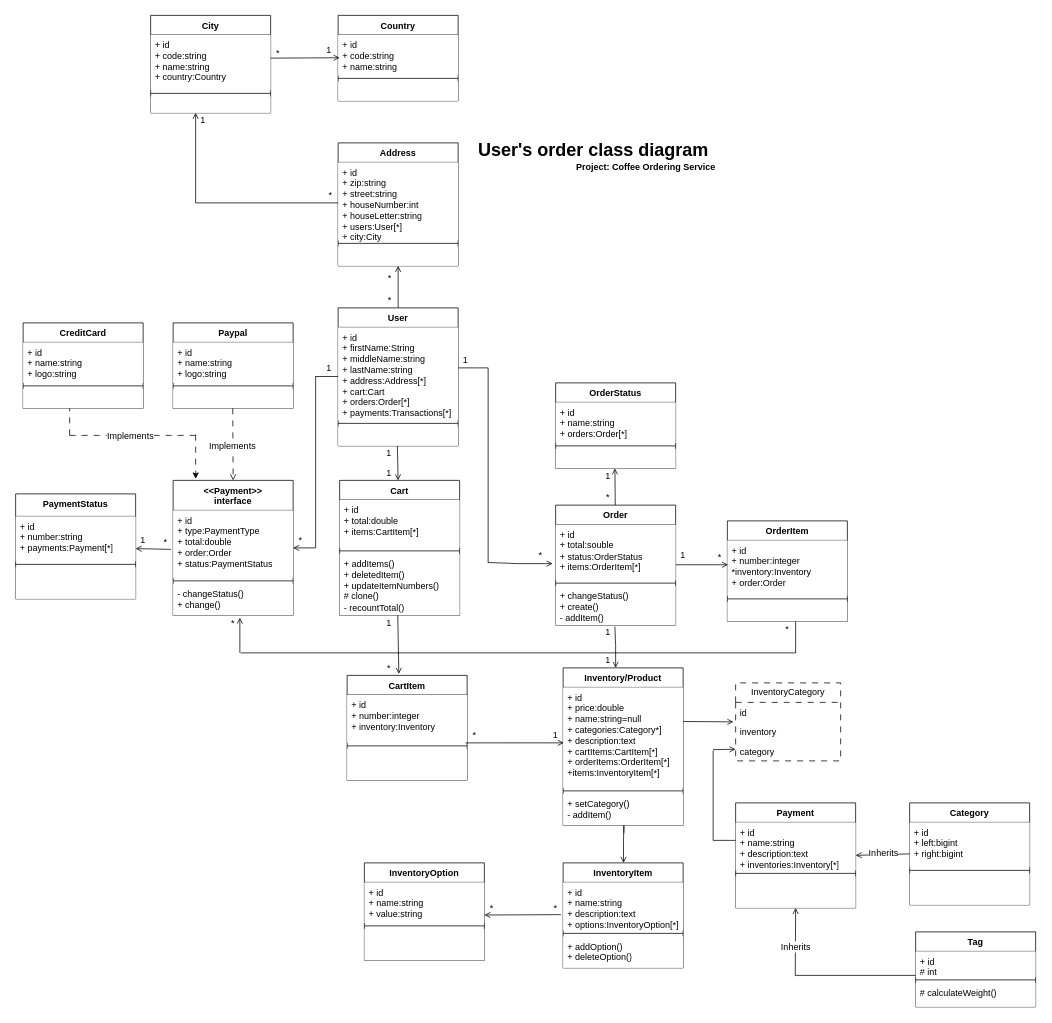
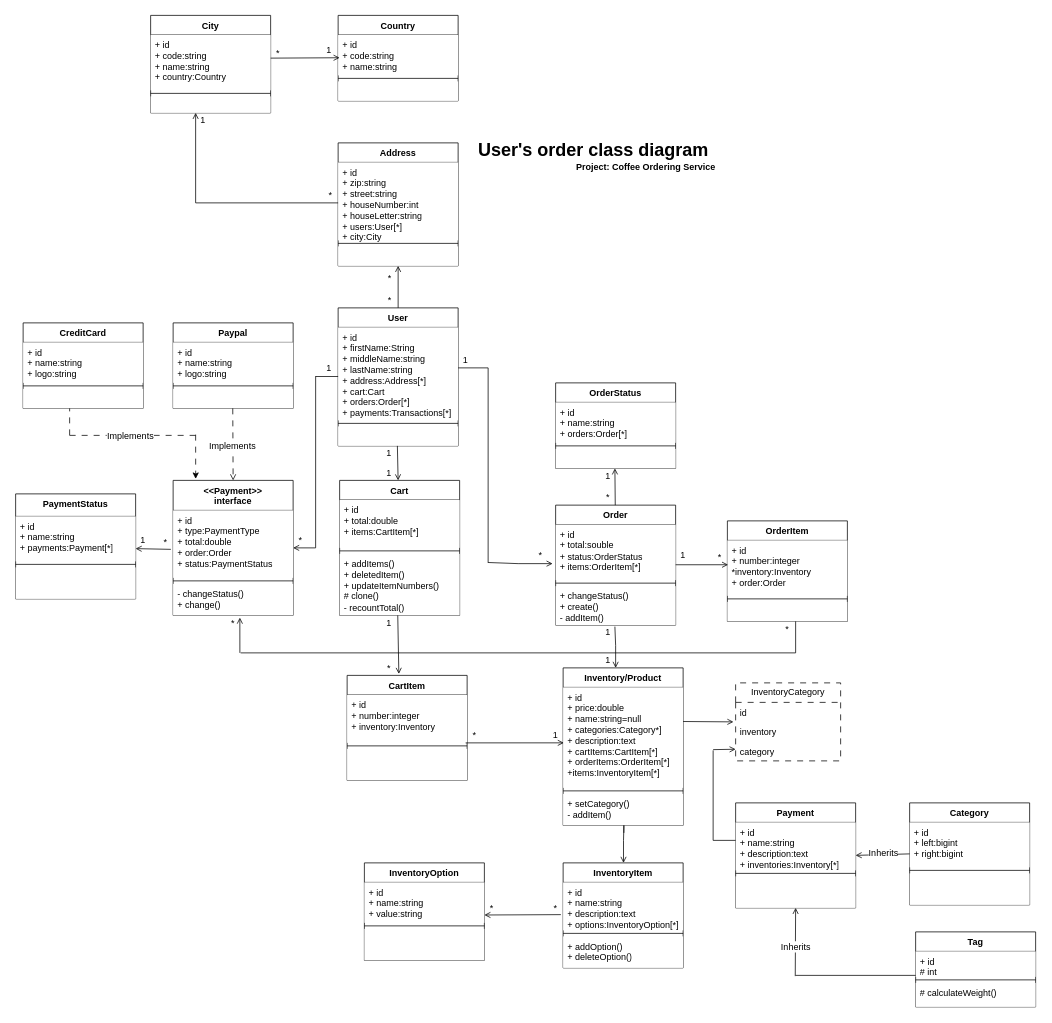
node "+ id + number:string + payments:Payment[*]": label "+ id + number:string + payments:Payment[*]" -> "+ id + name:string + payments:Payment[*]"
